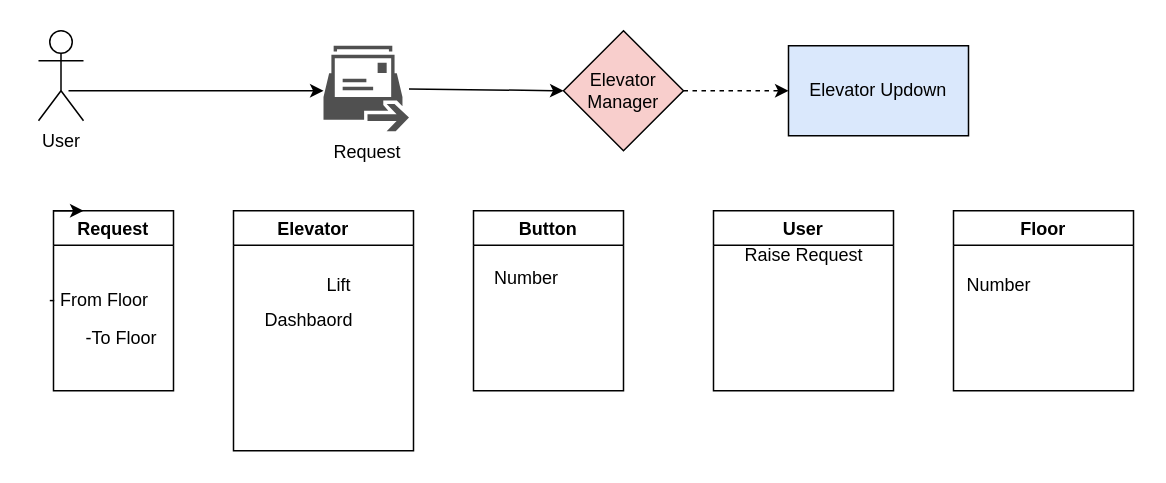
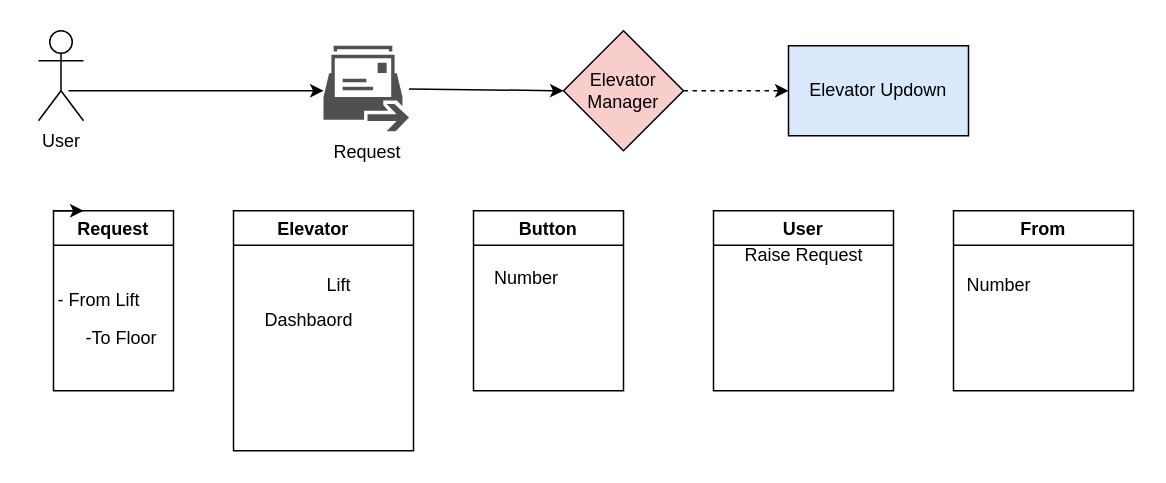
node "Floor": label "Floor" -> "From"
node "- From Floor": label "- From Floor" -> "- From Lift"
